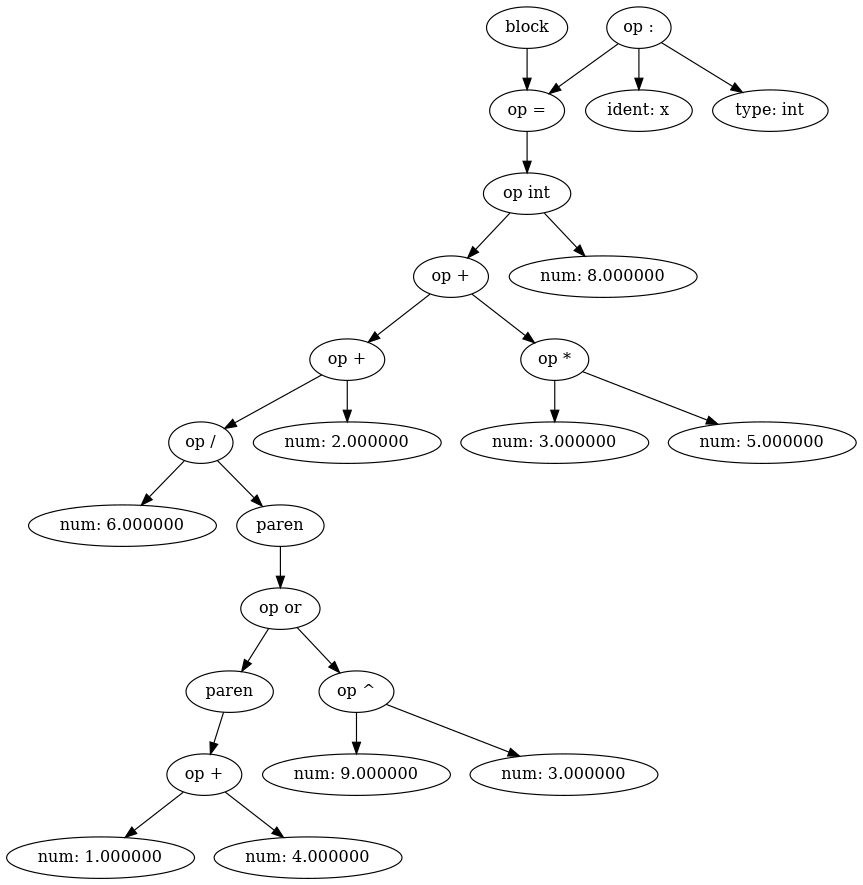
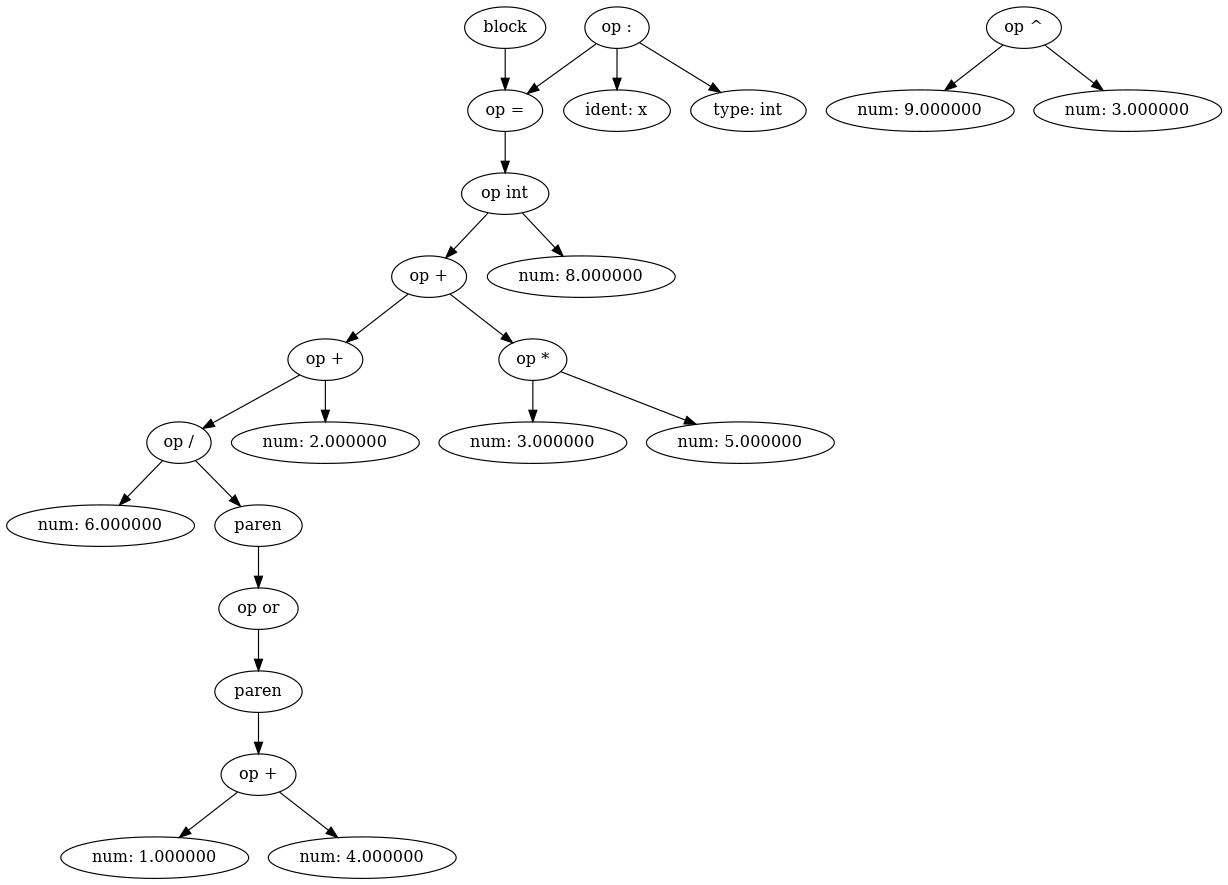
edge "op or" -> "op ^": removed
